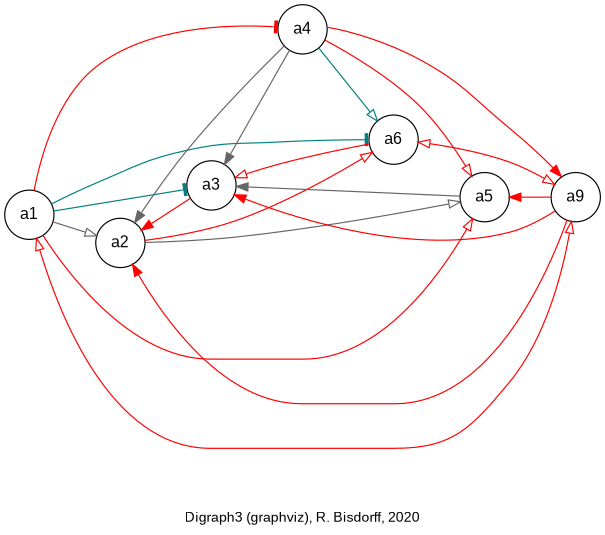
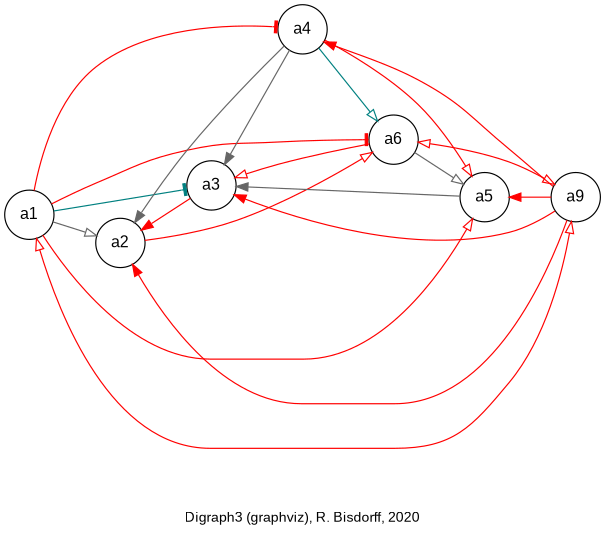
edge "a4" -> "a9": reversed
edge "a1" -> "a6": color teal -> red
edge "a2" -> "a5": now "a6" -> "a5"
